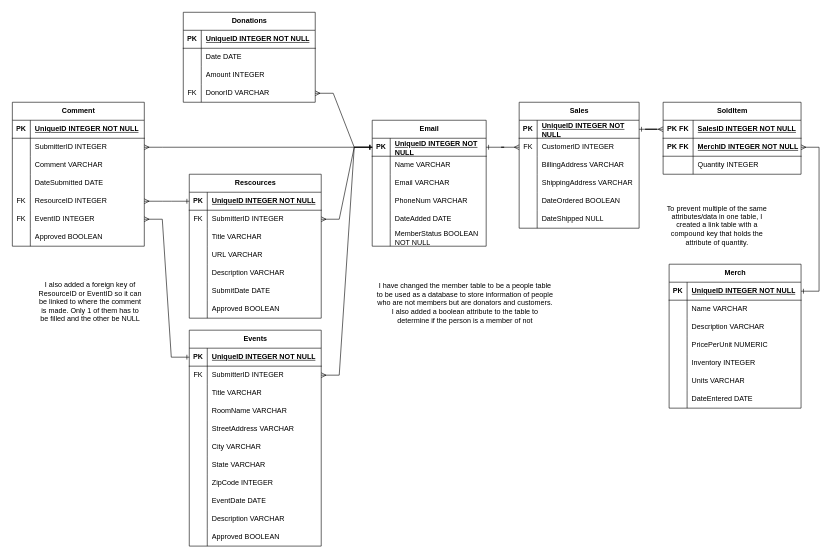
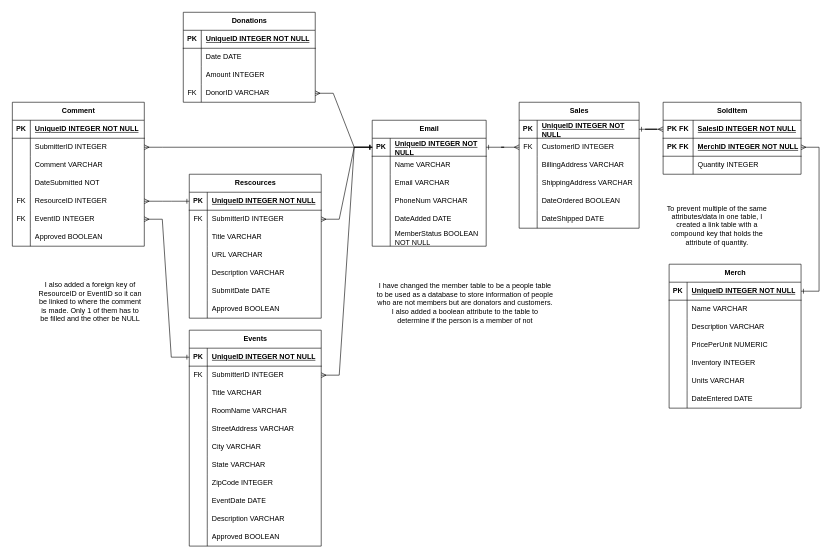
node "DateSubmitted DATE": label "DateSubmitted DATE" -> "DateSubmitted NOT"
node "DateShipped NULL": label "DateShipped NULL" -> "DateShipped DATE"
